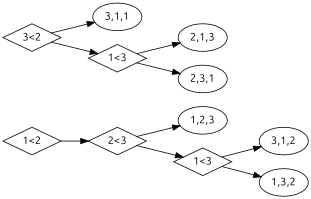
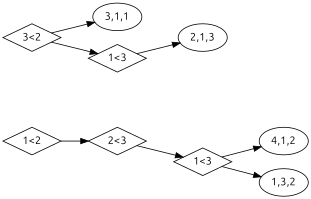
node "2,3,1": removed
node "1,2,3": removed
node "3,1,2": label "3,1,2" -> "4,1,2"
